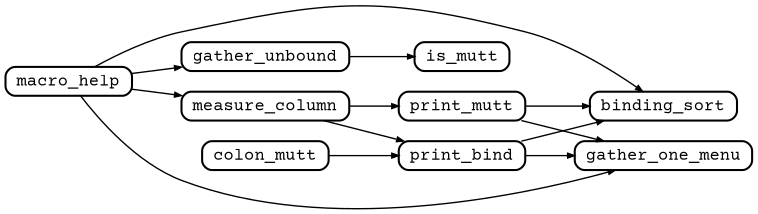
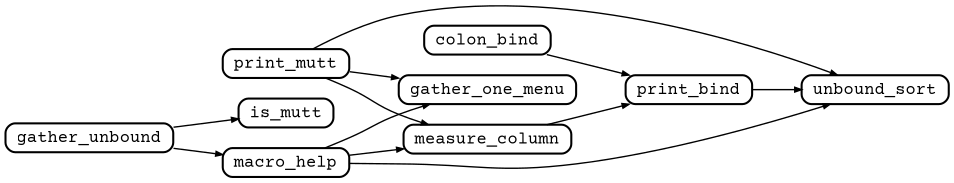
edge "macro_help" -> "gather_unbound": reversed
edge "measure_column" -> "print_mutt": reversed
node "binding_sort": label "binding_sort" -> "unbound_sort"
node "colon_mutt": label "colon_mutt" -> "colon_bind"
edge "print_bind" -> "gather_one_menu": removed
